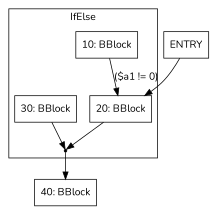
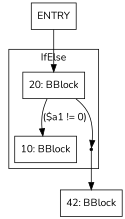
edge "10: BBlock" -> "20: BBlock": reversed
node "30: BBlock": removed
node "40: BBlock": label "40: BBlock" -> "42: BBlock"
